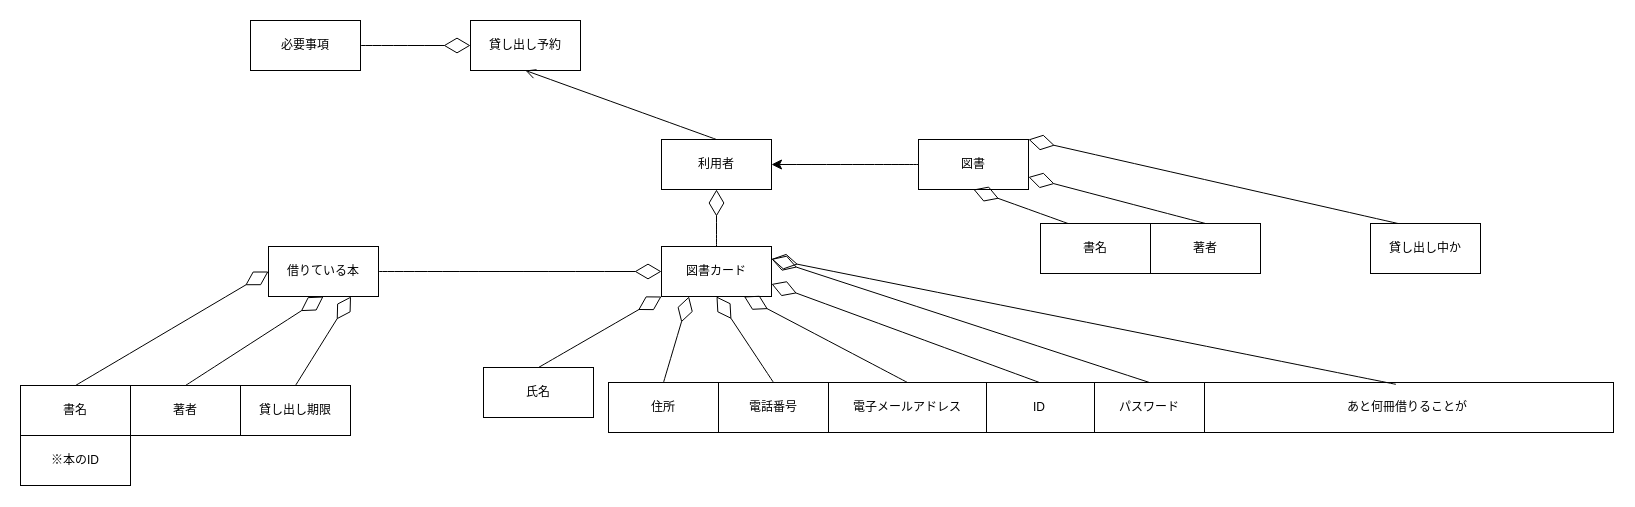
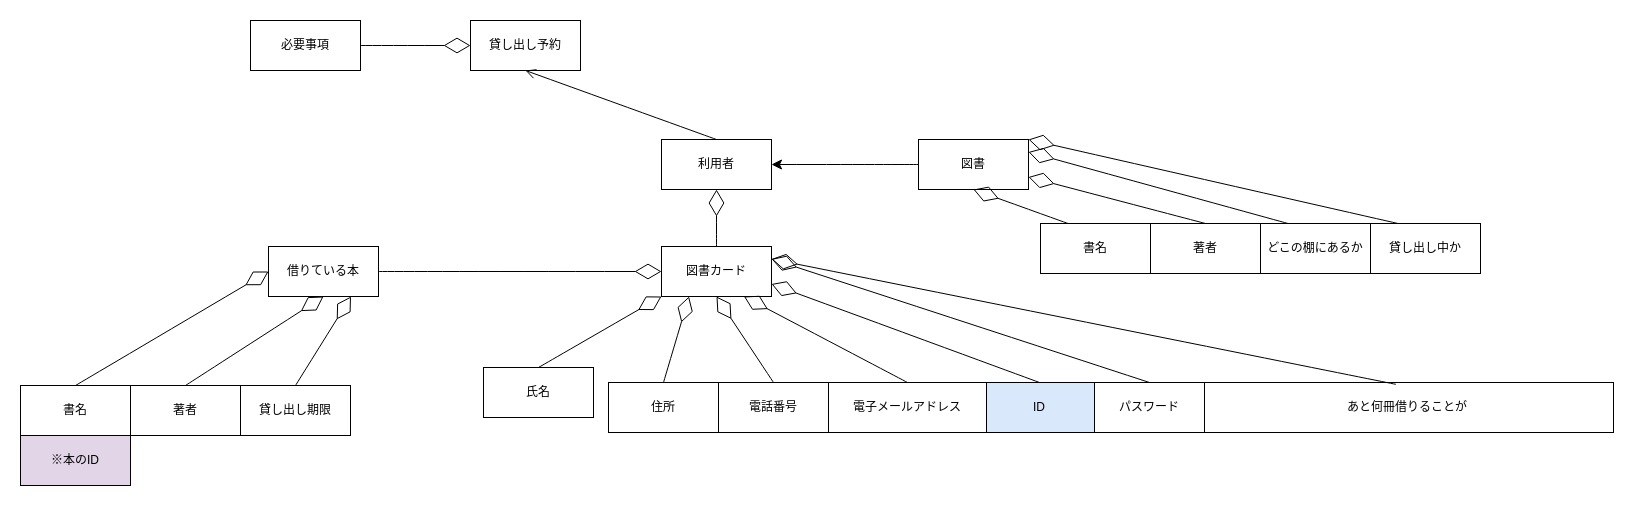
edge "どこの棚にあるか" -> "図書": added
node "どこの棚にあるか": added
node "ID": fillcolor #ffffff -> #dae8fc
node "※本のID": fillcolor #ffffff -> #e1d5e7
